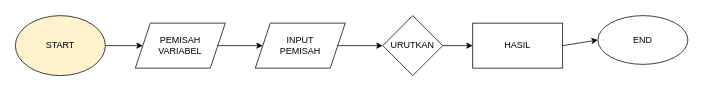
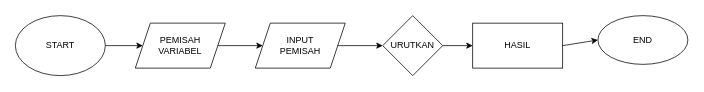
node "START": fillcolor #fff2cc -> #ffffff
